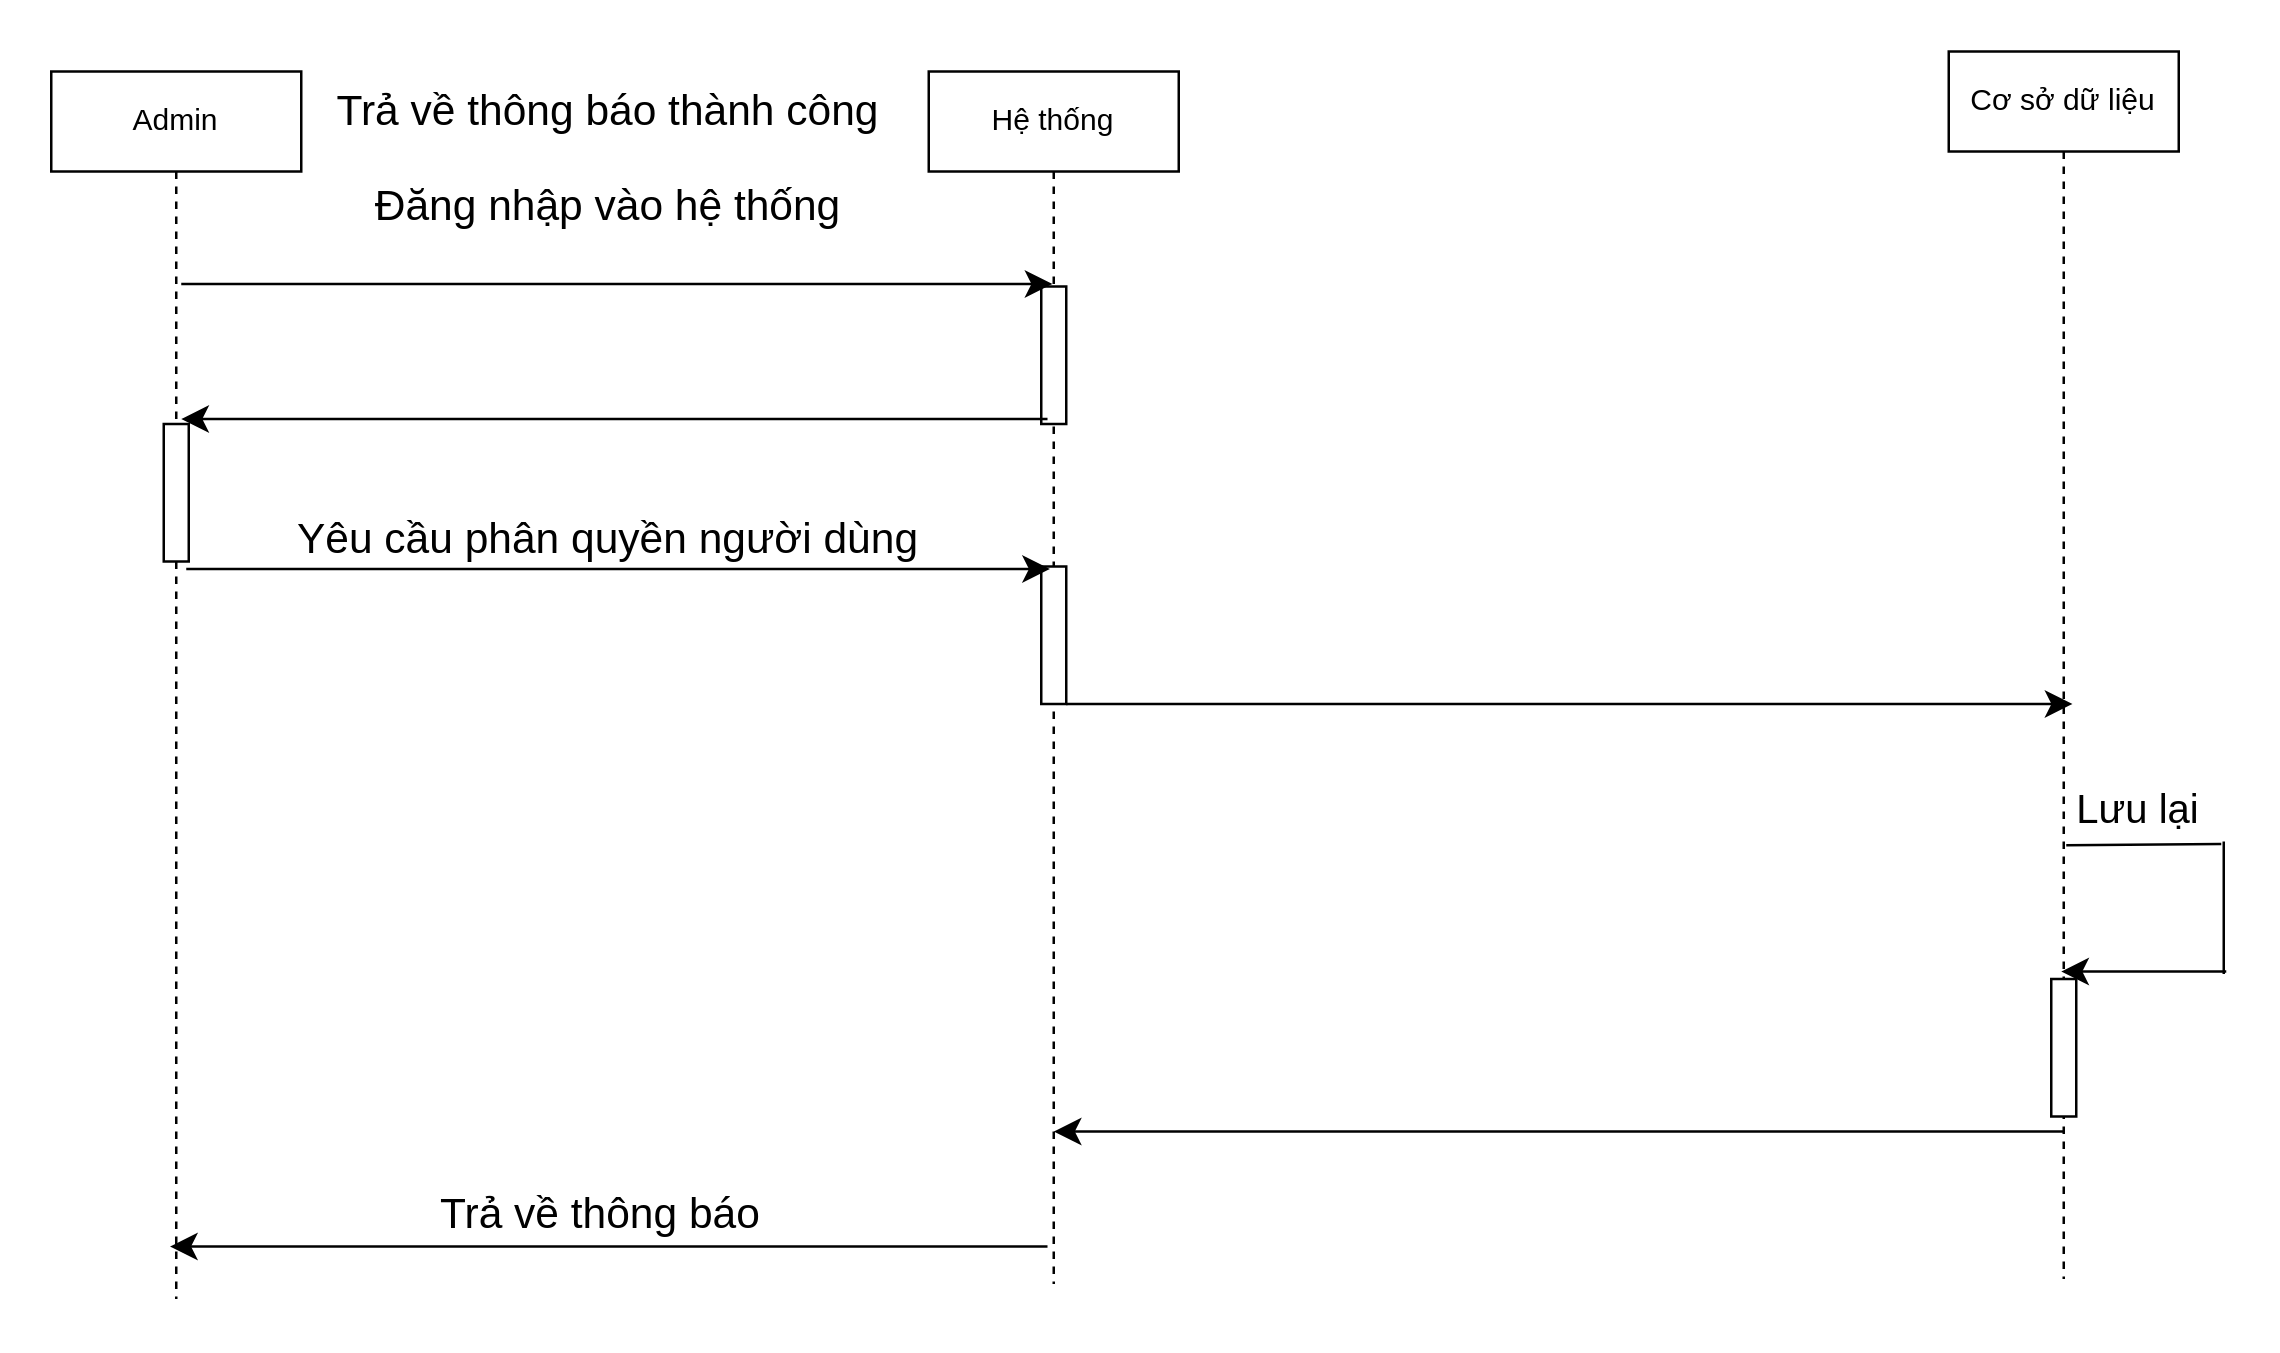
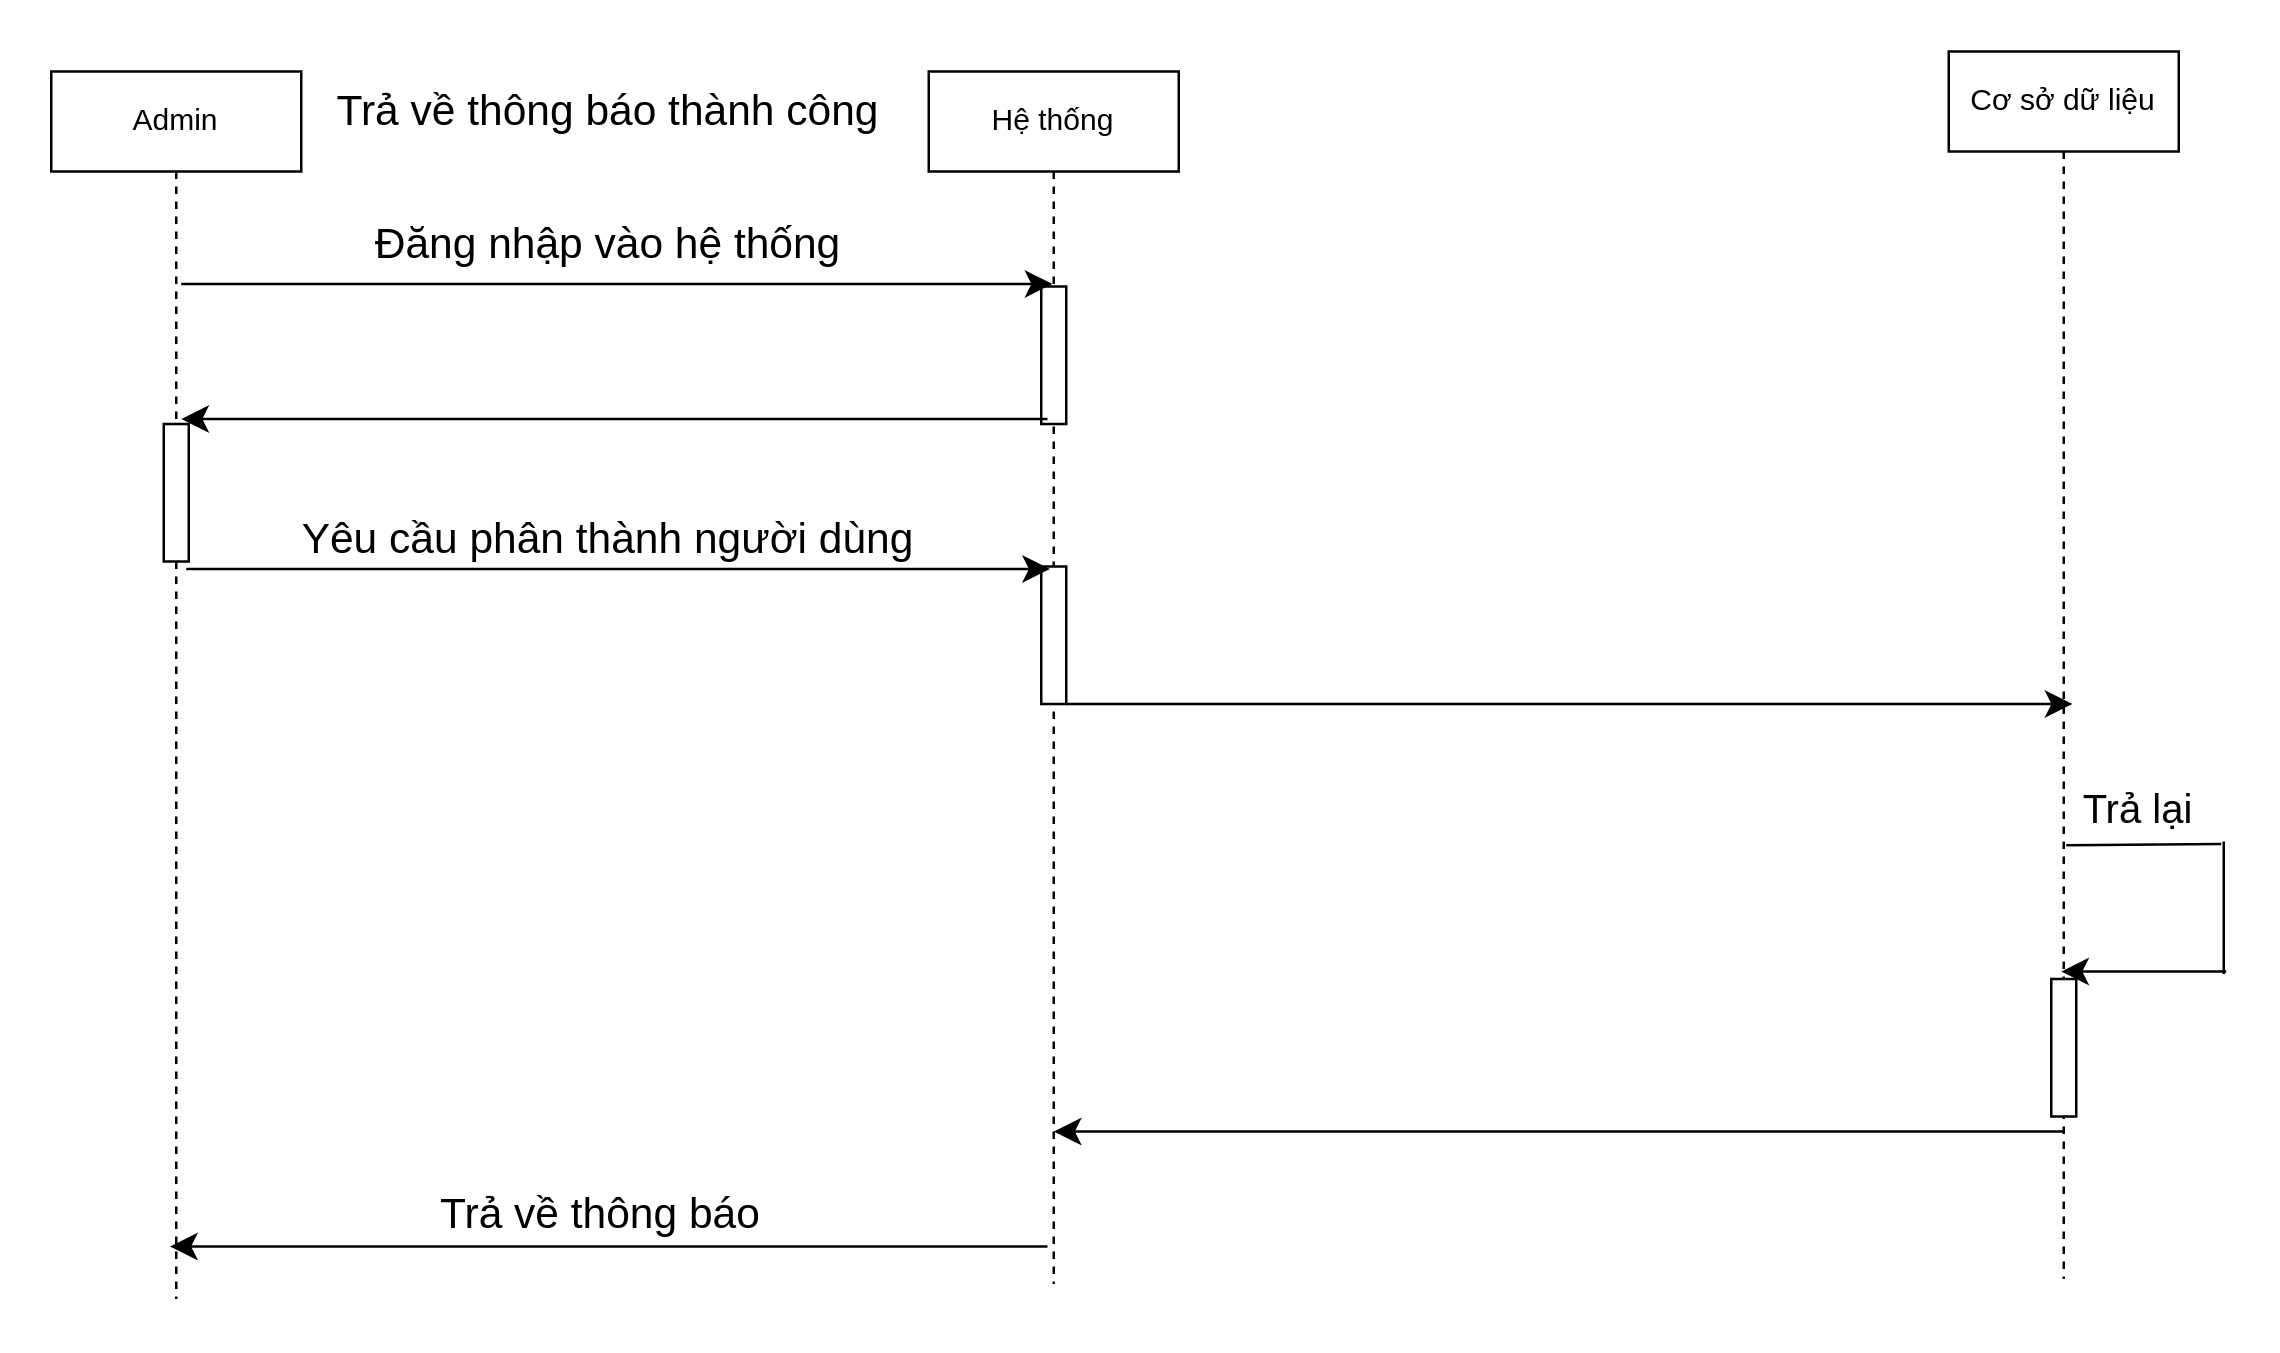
node "Đăng nhập vào hệ thống": moved (609, 209) -> (609, 246)
node "Yêu cầu phân quyền người dùng": label "Yêu cầu phân quyền người dùng" -> "Yêu cầu phân thành người dùng"
node "Lưu lại": label "Lưu lại" -> "Trả lại"
